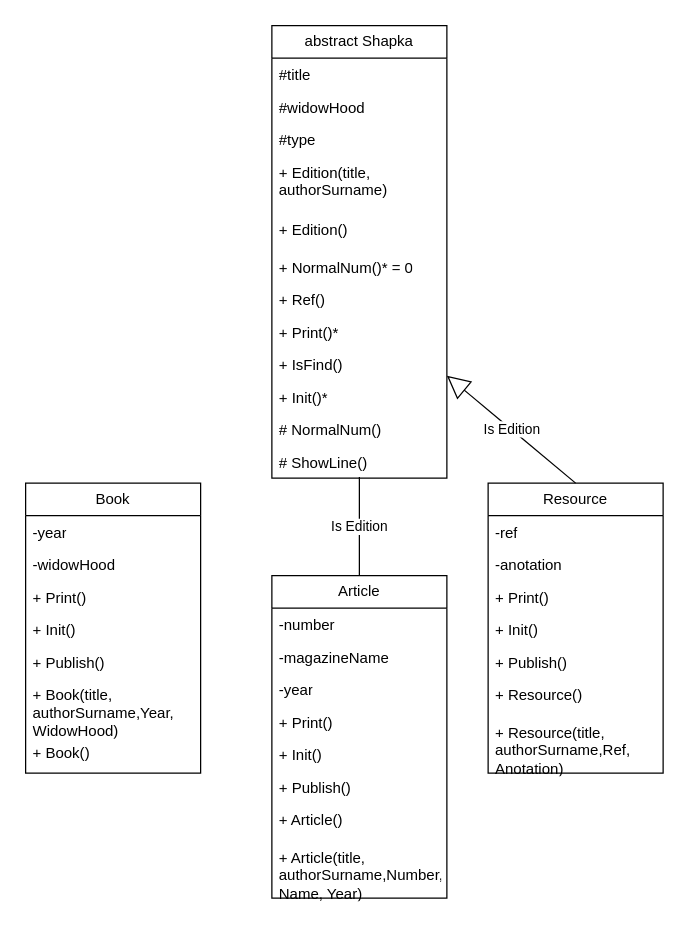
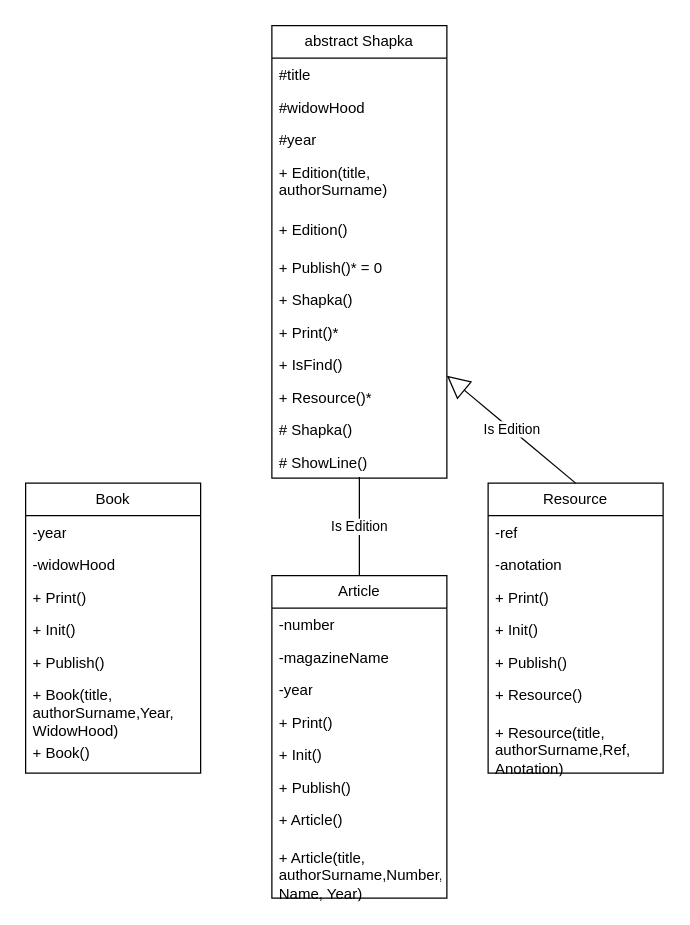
node "#type": label "#type" -> "#year"
node "+ NormalNum()* = 0": label "+ NormalNum()* = 0" -> "+ Publish()* = 0"
node "+ Ref()": label "+ Ref()" -> "+ Shapka()"
node "+ Init()*": label "+ Init()*" -> "+ Resource()*"
node "# NormalNum()": label "# NormalNum()" -> "# Shapka()"
